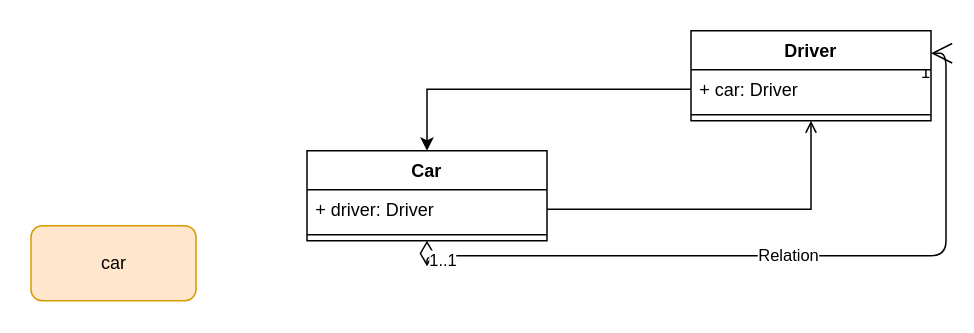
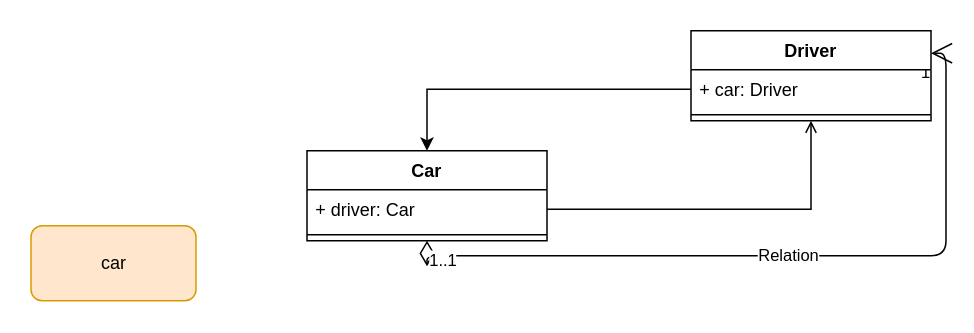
node "+ driver: Driver": label "+ driver: Driver" -> "+ driver: Car"
